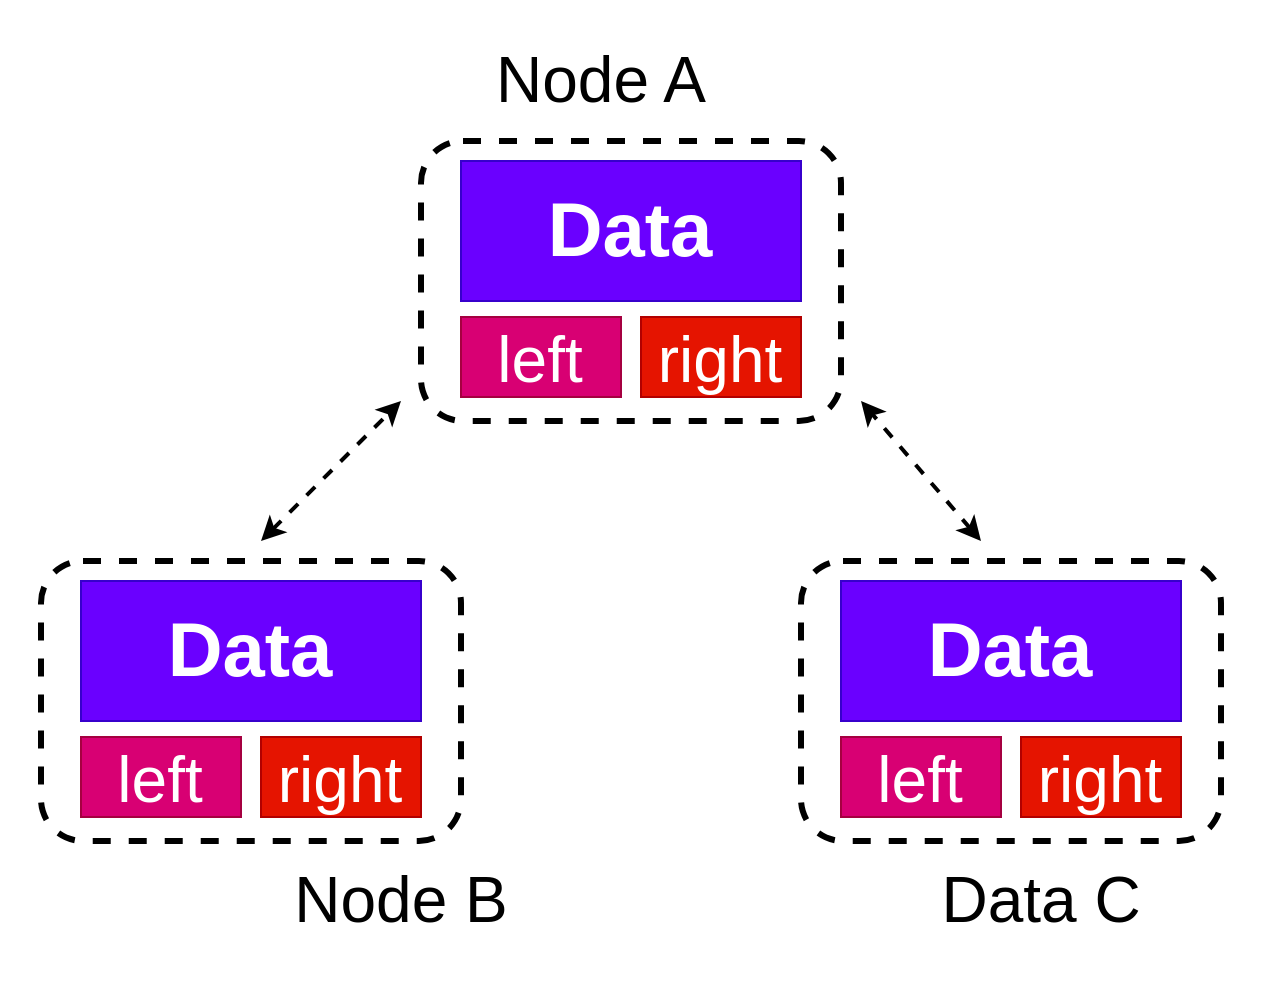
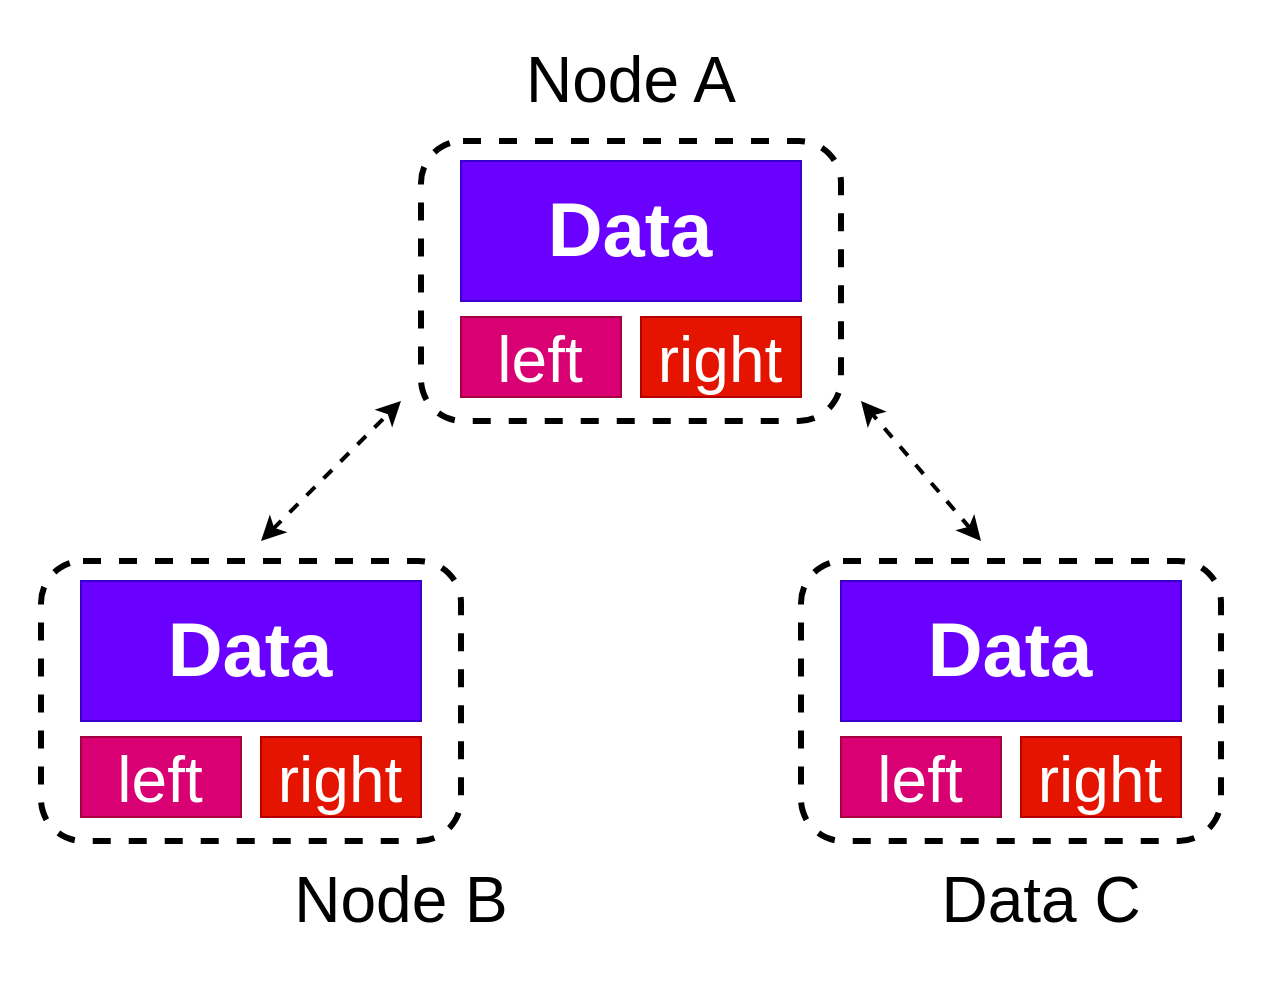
node "Node A": moved (601, 81) -> (631, 81)
